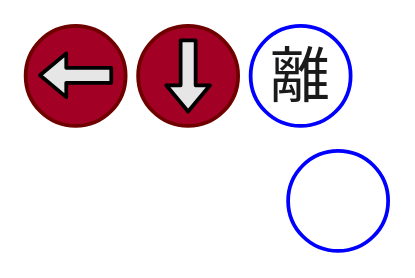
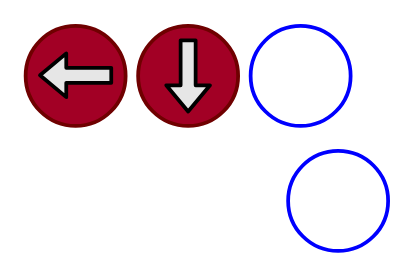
node "離": removed
